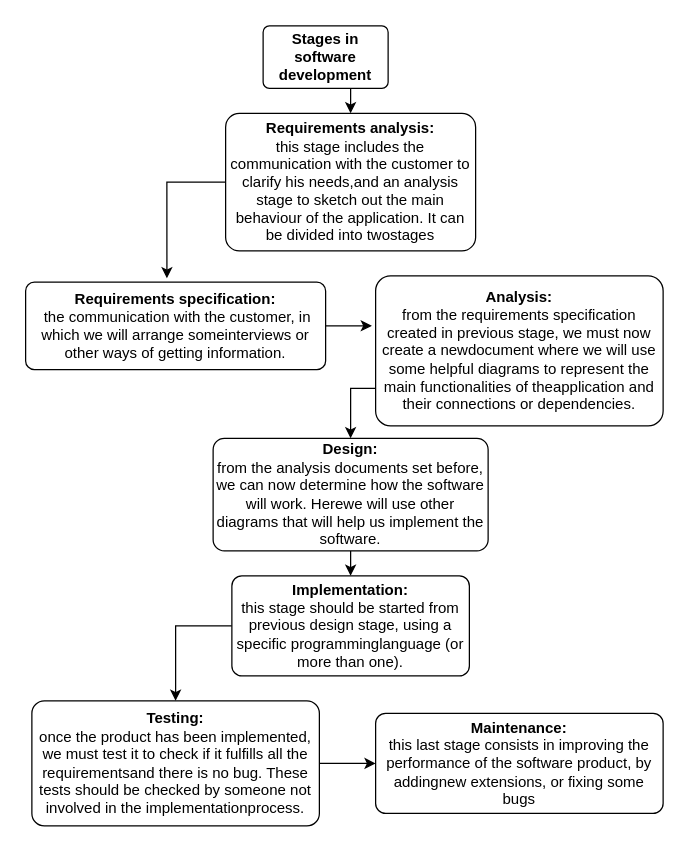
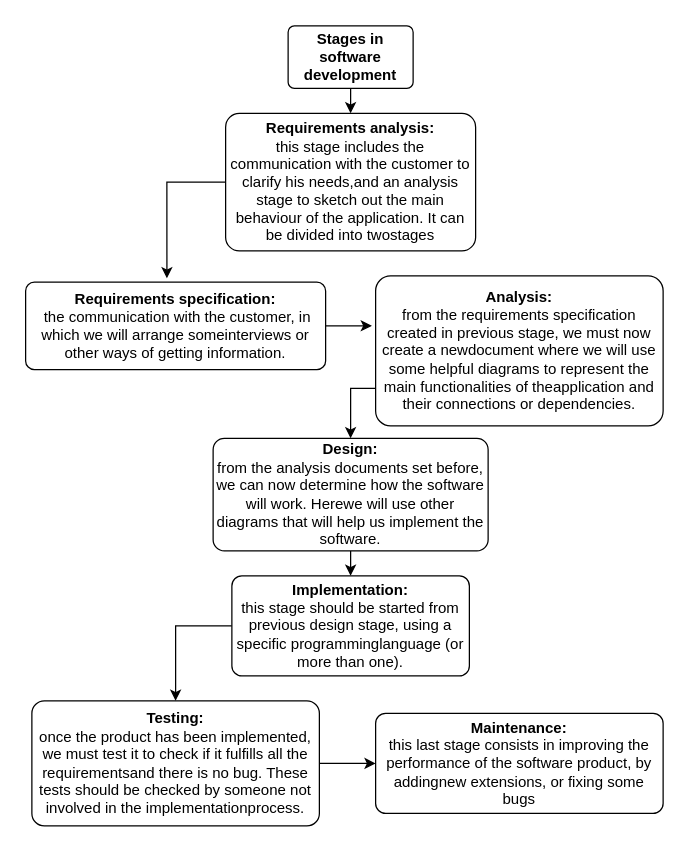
node "Stages in software development": moved (326, 57) -> (351, 57)
